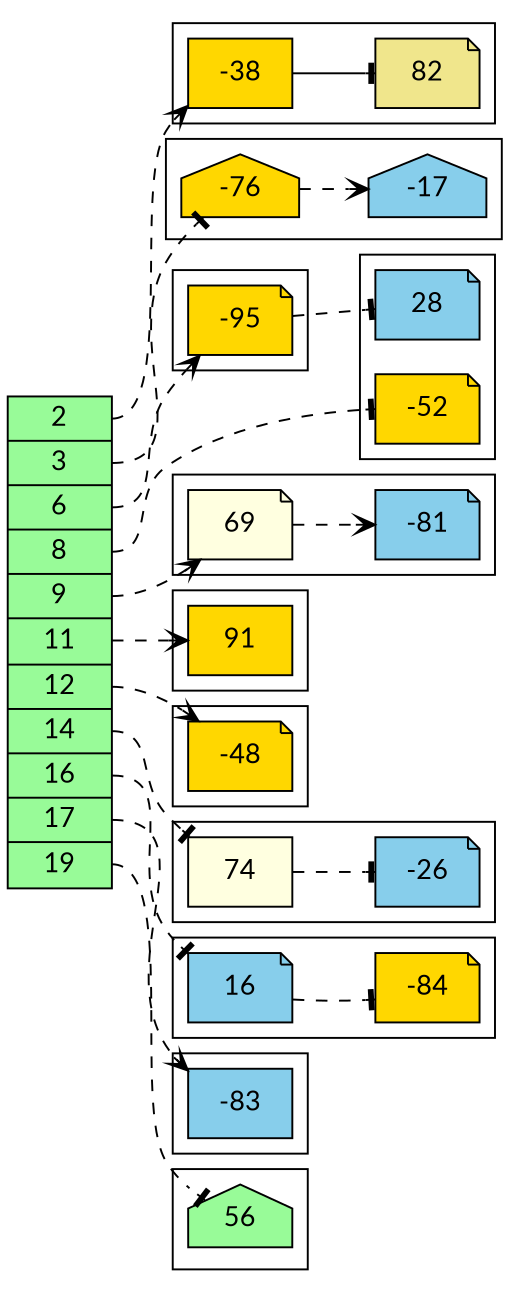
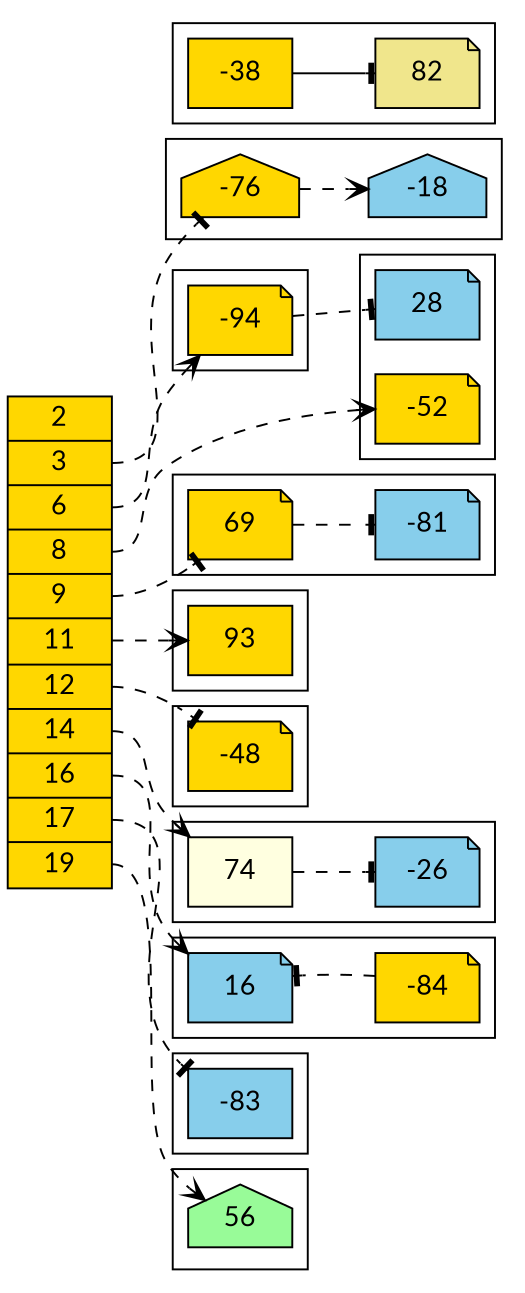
node "-17": label "-17" -> "-18"
edge "2" -> "-38": removed
node "-95": label "-95" -> "-94"
edge "2" -> "-52": arrowhead tee -> vee
node "69": fillcolor lightyellow -> gold
edge "69" -> "-81": arrowhead vee -> tee
edge "2" -> "69": arrowhead vee -> tee
node "91": label "91" -> "93"
node "2": fillcolor palegreen -> gold
edge "2" -> "-48": arrowhead vee -> tee
edge "2" -> "74": arrowhead tee -> vee
edge "2" -> "16": arrowhead tee -> vee
edge "2" -> "-83": arrowhead vee -> tee
edge "16" -> "-84": reversed
edge "2" -> "56": arrowhead tee -> vee
